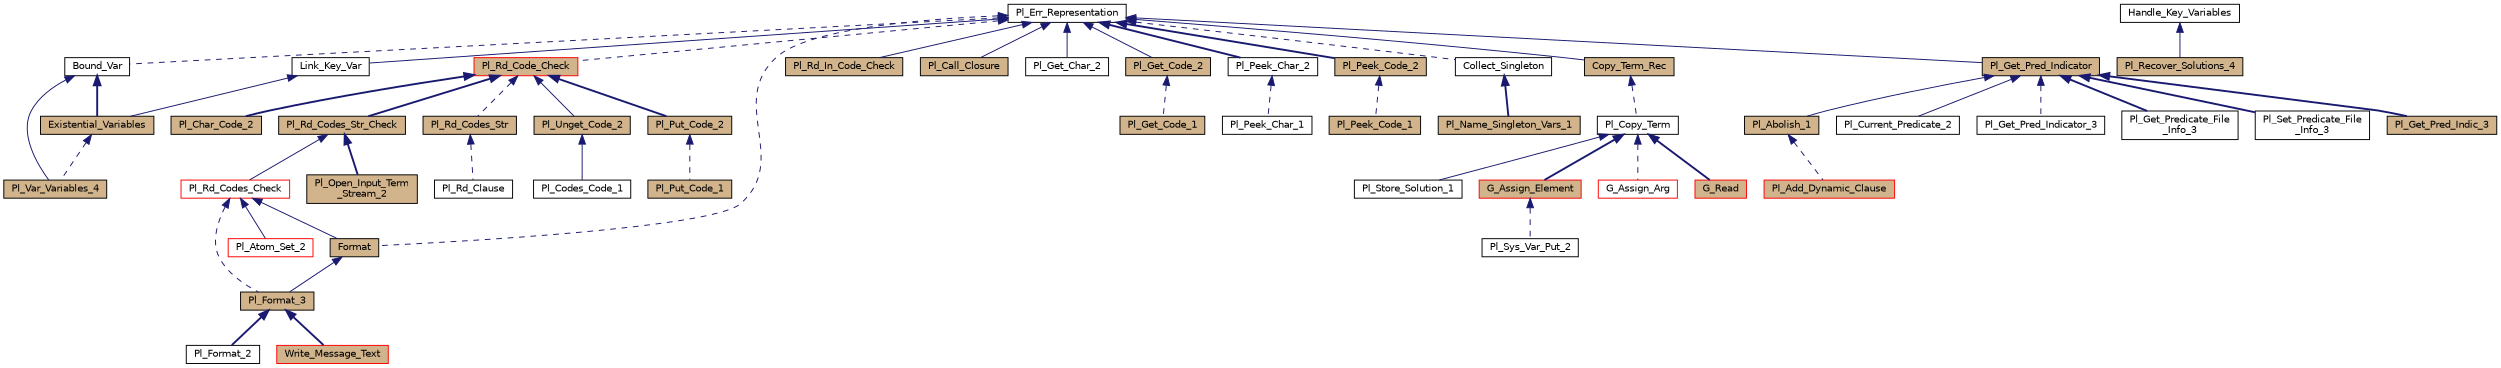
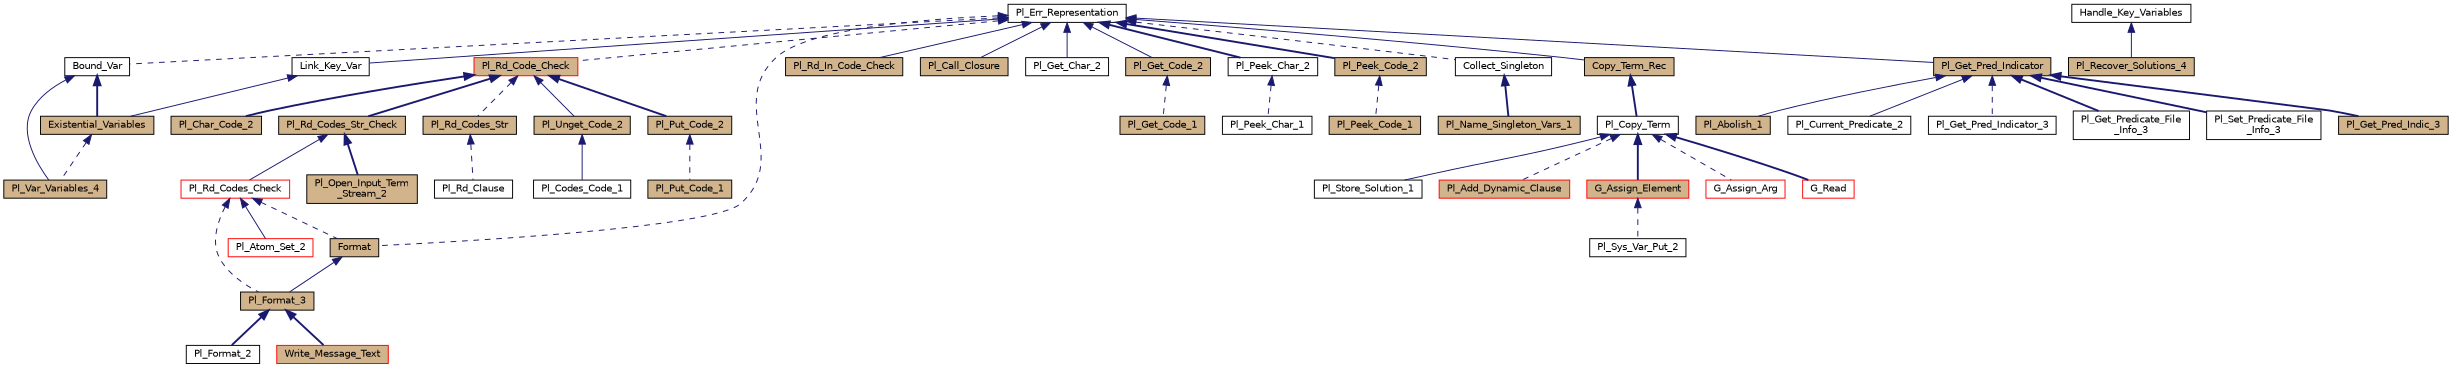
edge "Pl_Copy_Term" -> "Copy_Term_Rec": style dashed -> bold
edge "Pl_Add_Dynamic_Clause" -> "Pl_Abolish_1": now "Pl_Add_Dynamic_Clause" -> "Pl_Copy_Term"
node "G_Read": fillcolor tan -> white
edge "Format" -> "Pl_Rd_Codes_Check": style solid -> dashed
